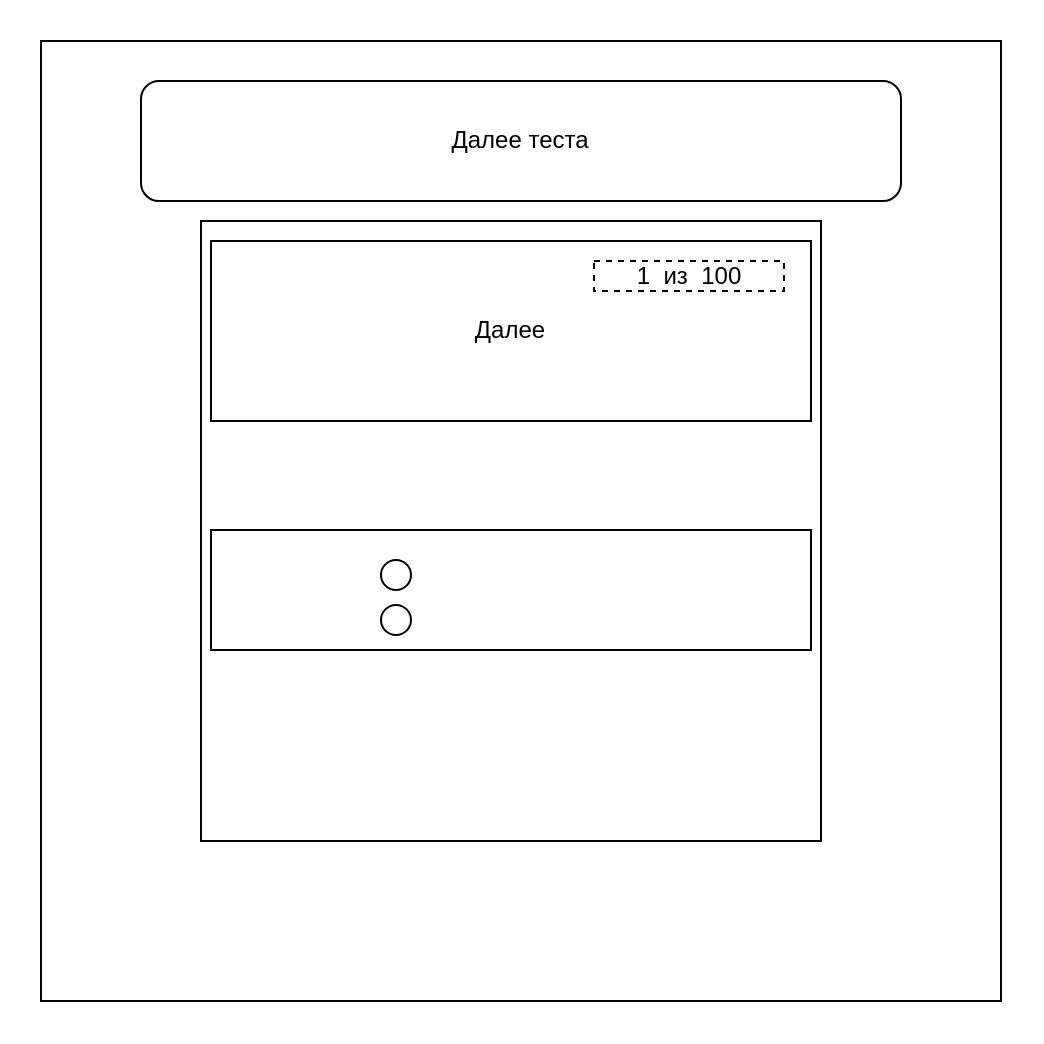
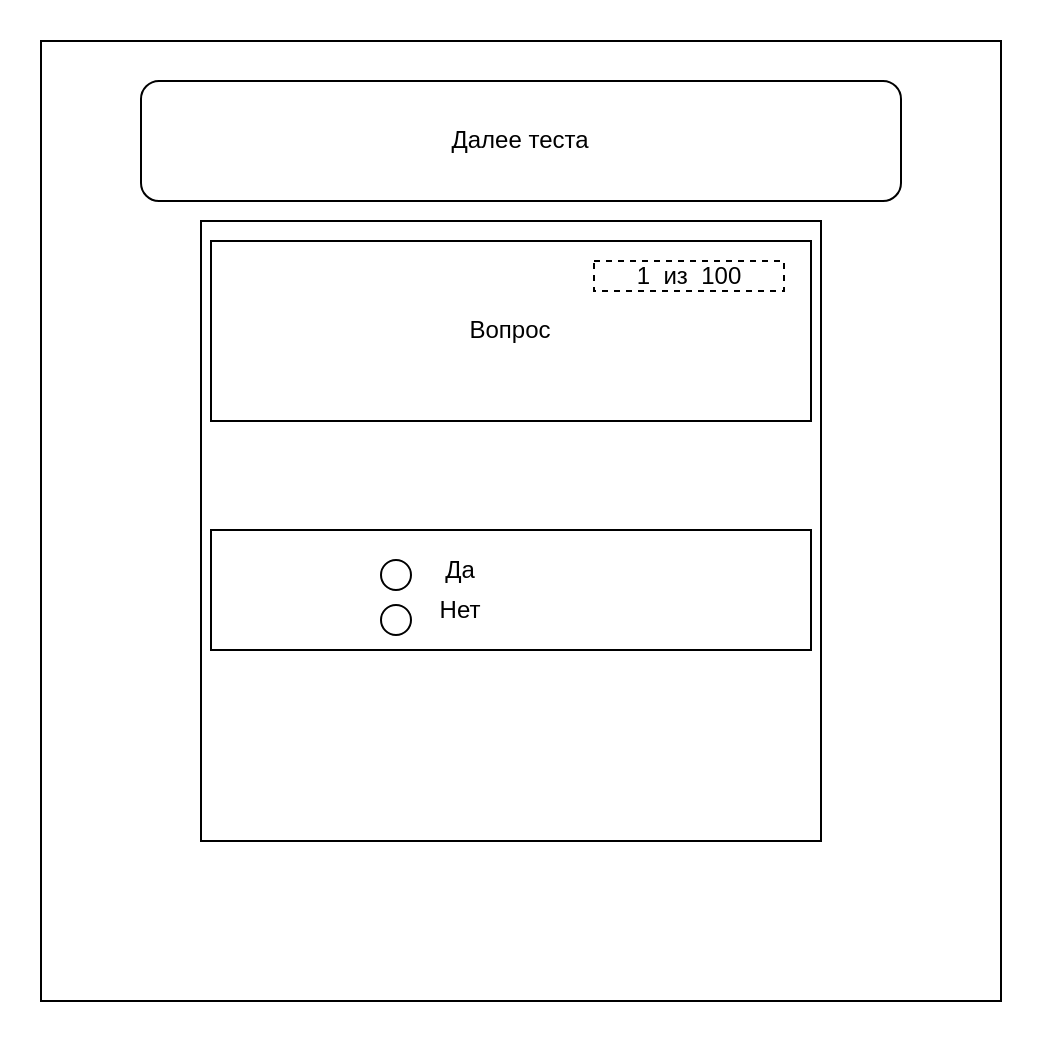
node "Далее": label "Далее" -> "Вопрос"
node "Да": added
node "Нет": added
